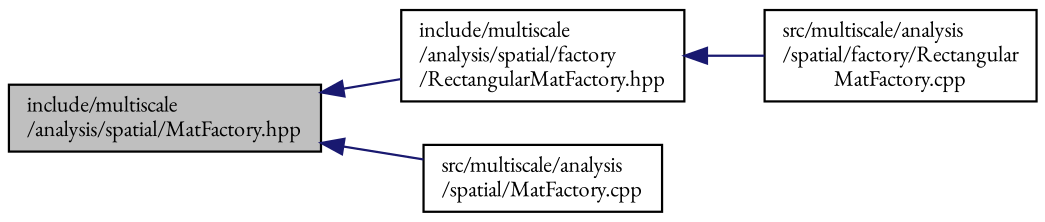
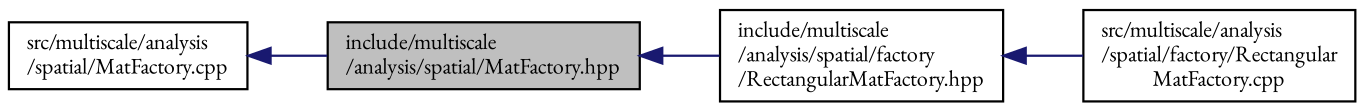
edge "src/multiscale/analysis /spatial/MatFactory.cpp" -> "include/multiscale /analysis/spatial/MatFactory.hpp": reversed
